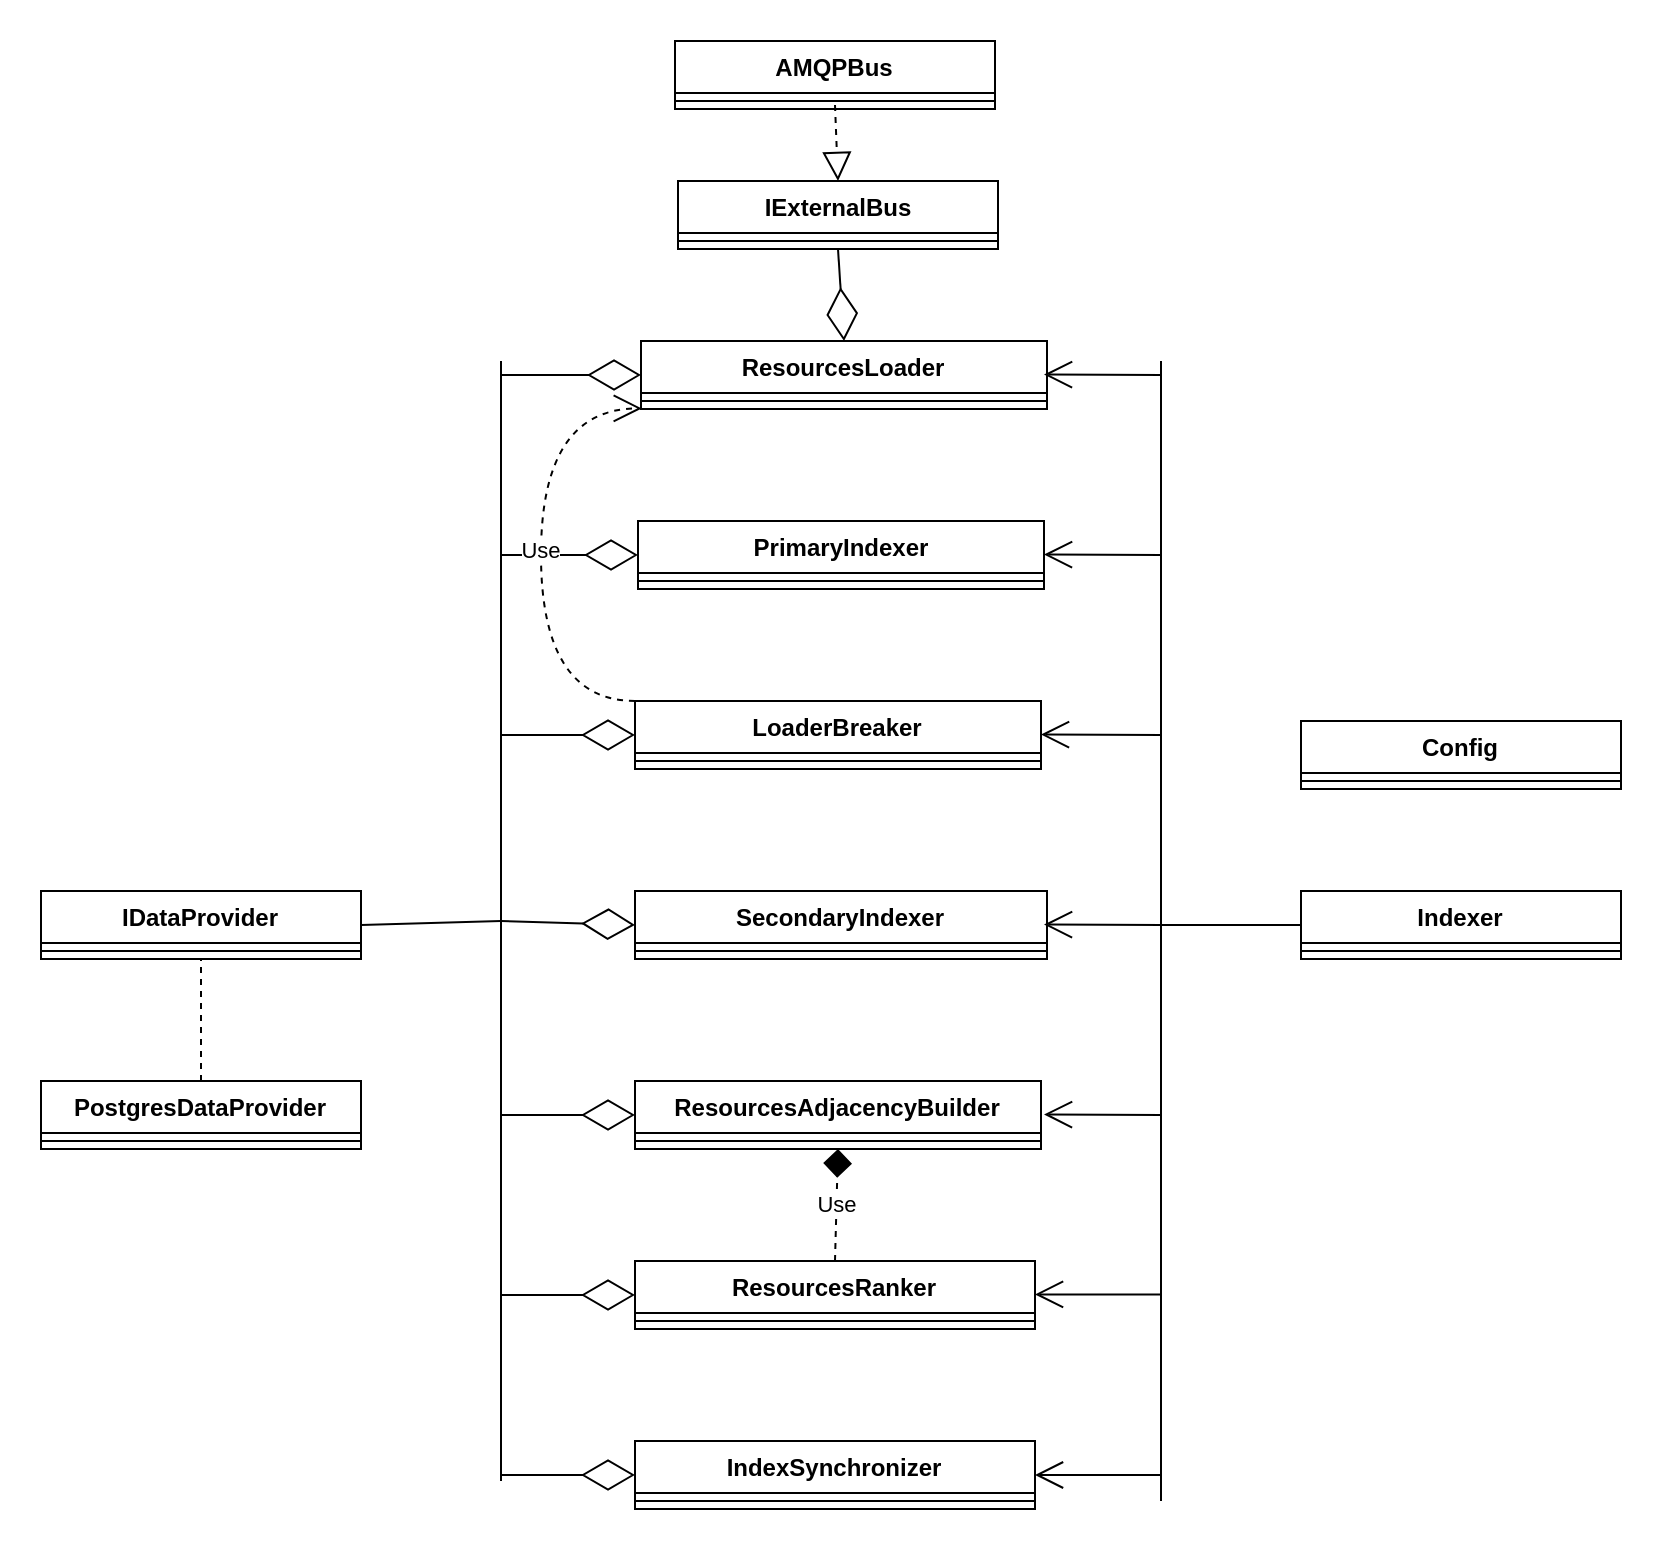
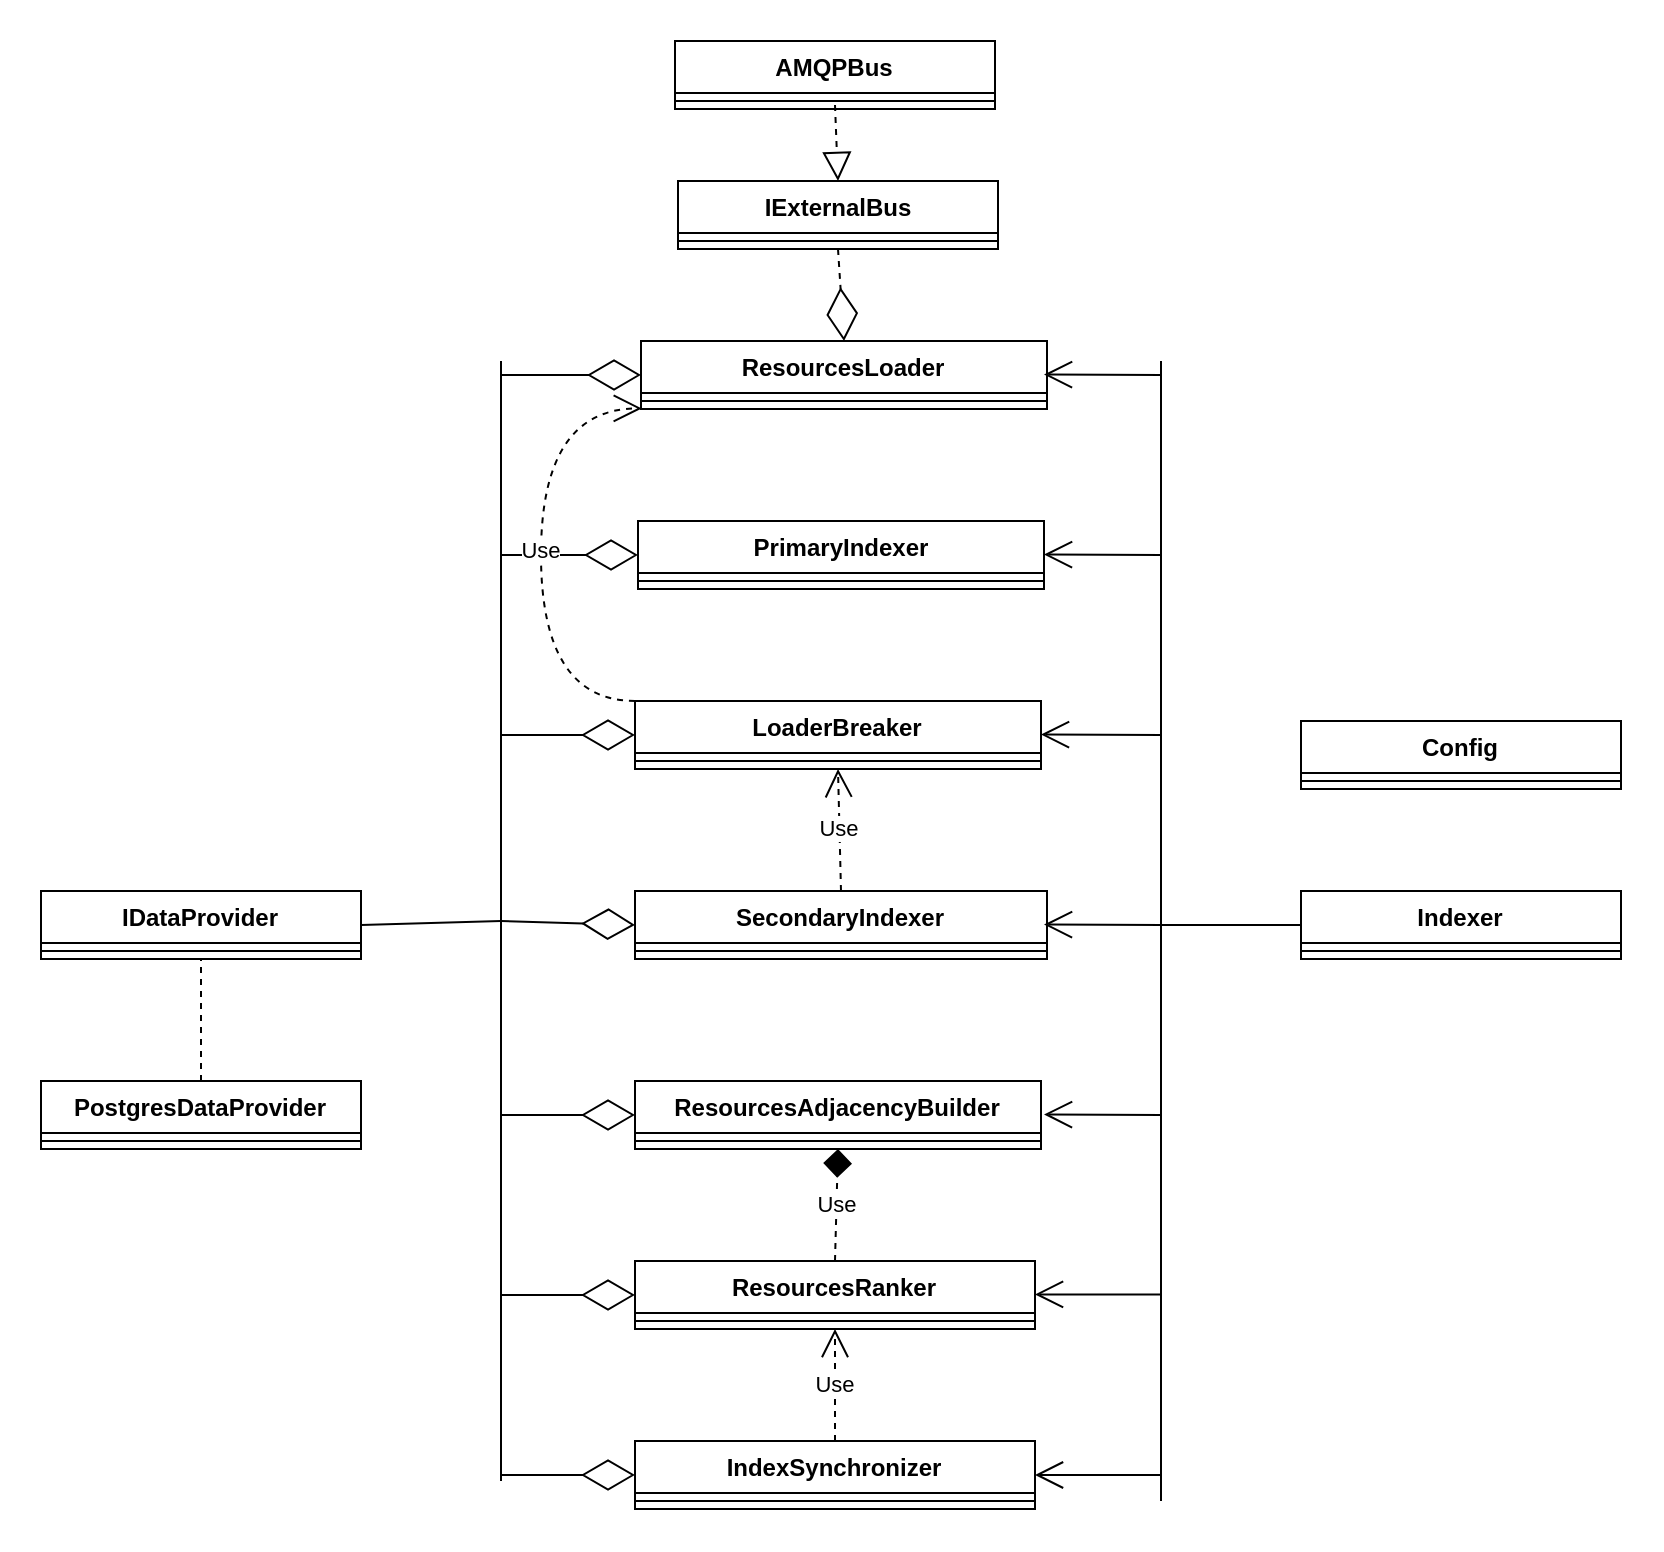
edge "IExternalBus" -> "ResourcesLoader": style solid -> dashed
edge "SecondaryIndexer" -> "LoaderBreaker": added, label "Use"
edge "IndexSynchronizer" -> "ResourcesRanker": added, label "Use"
